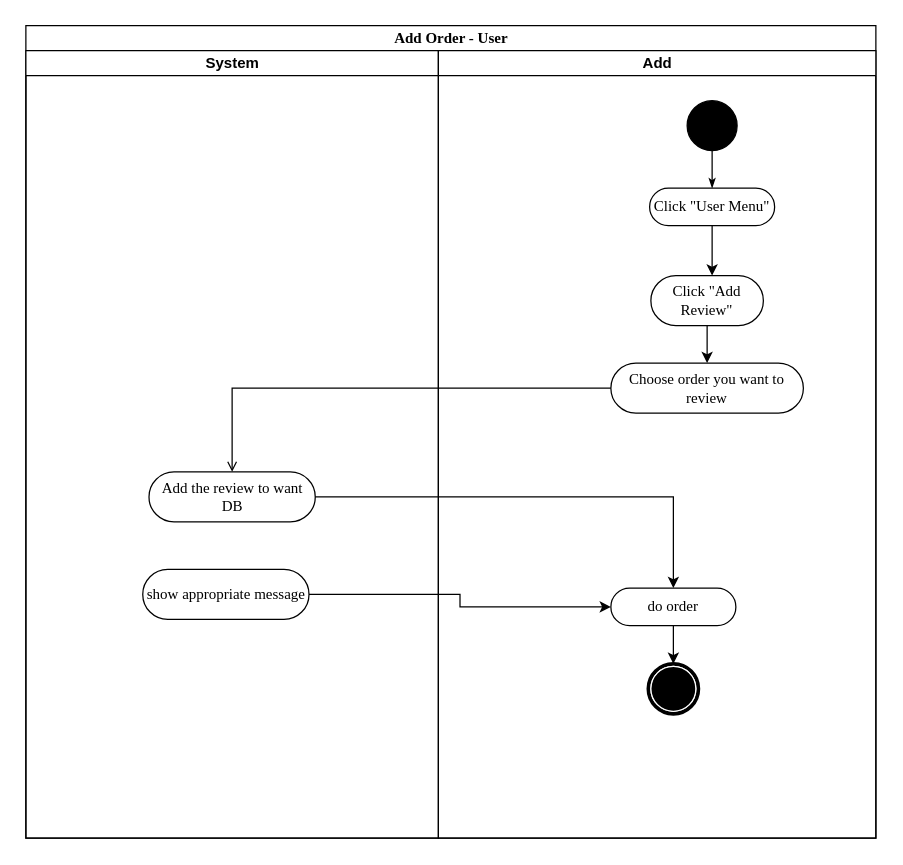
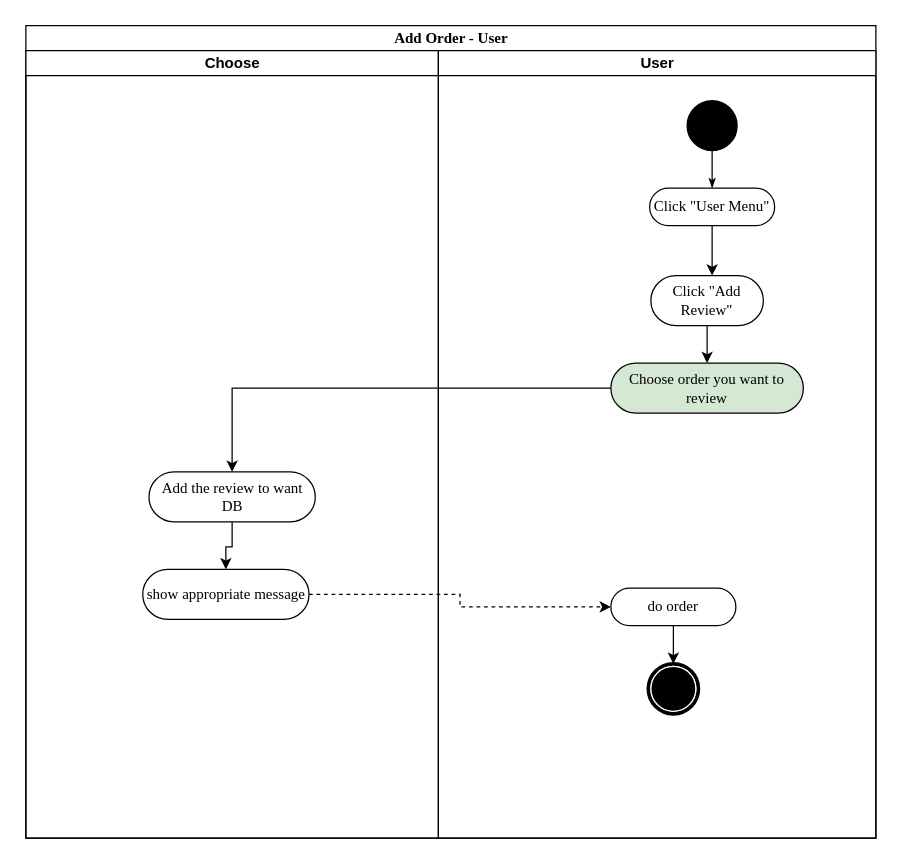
node "System": label "System" -> "Choose"
node "Add": label "Add" -> "User"
node "Choose order you want to review": fillcolor #ffffff -> #d5e8d4
edge "Choose order you want to review" -> "Add the review to want DB": arrowhead open -> classic
edge "Add the review to want DB" -> "do order": now "Add the review to want DB" -> "show appropriate message"
edge "show appropriate message" -> "do order": style solid -> dashed
